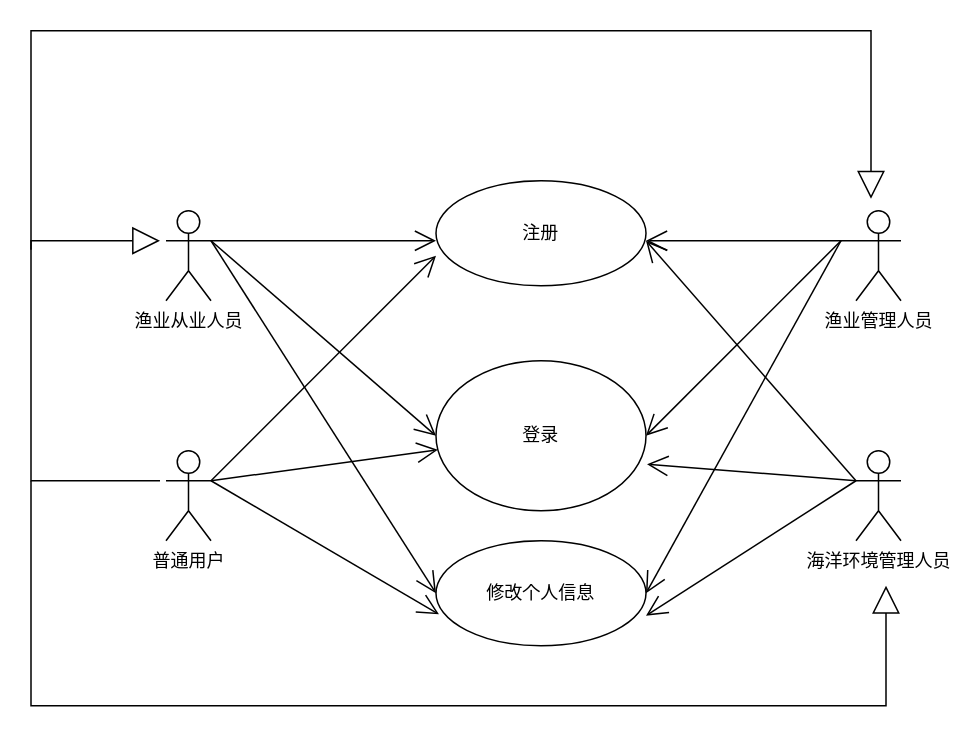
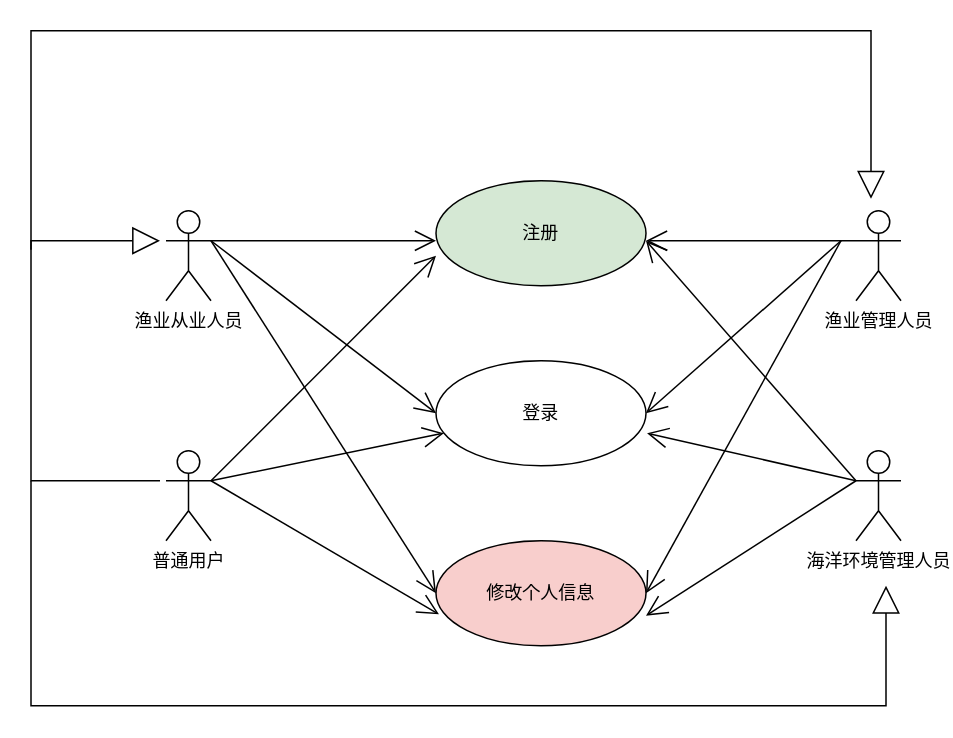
node "注册": fillcolor #ffffff -> #d5e8d4
node "登录": size 210x150 -> 210x105
node "修改个人信息": fillcolor #ffffff -> #f8cecc
